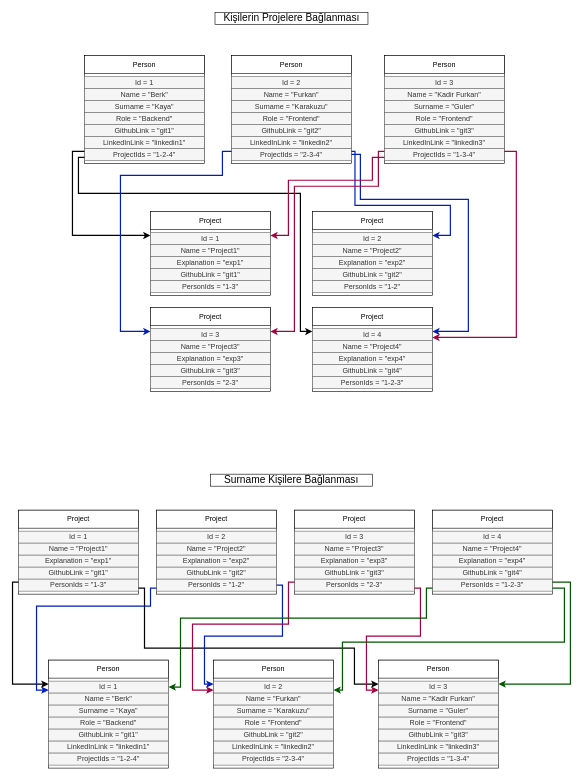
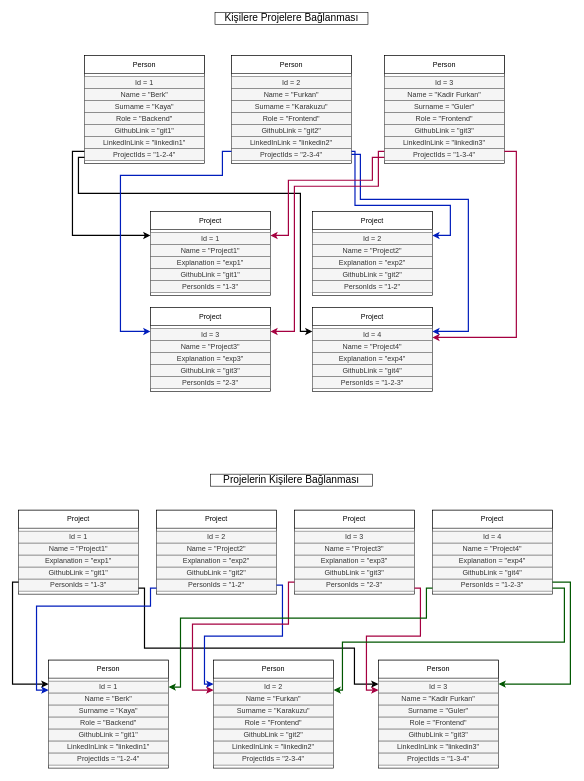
node "Kişilerin Projelere Bağlanması": label "Kişilerin Projelere Bağlanması" -> "Kişilere Projelere Bağlanması"
node "Surname Kişilere Bağlanması": label "Surname Kişilere Bağlanması" -> "Projelerin Kişilere Bağlanması"
